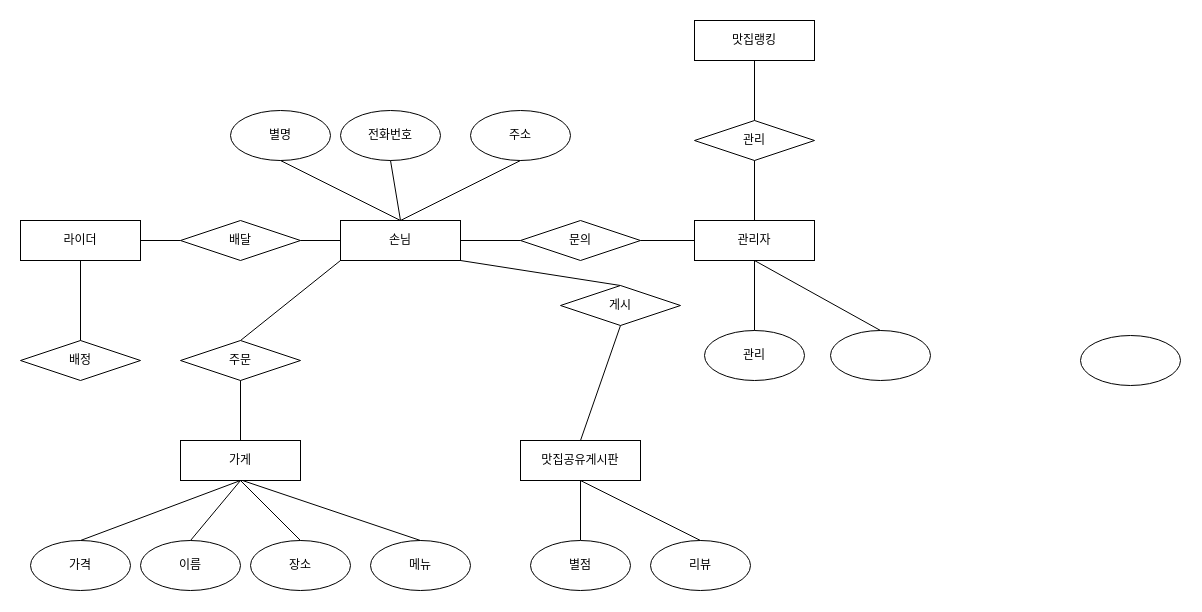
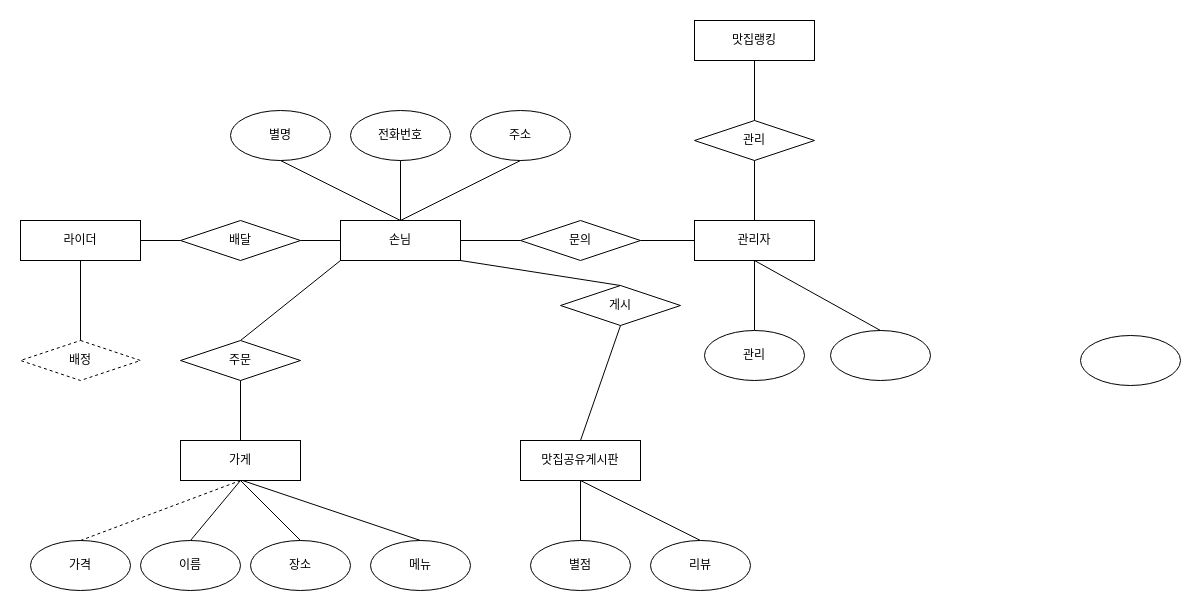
node "전화번호": moved (391, 136) -> (401, 136)
node "배정": style solid -> dashed
edge "가게" -- "가격": style solid -> dashed
